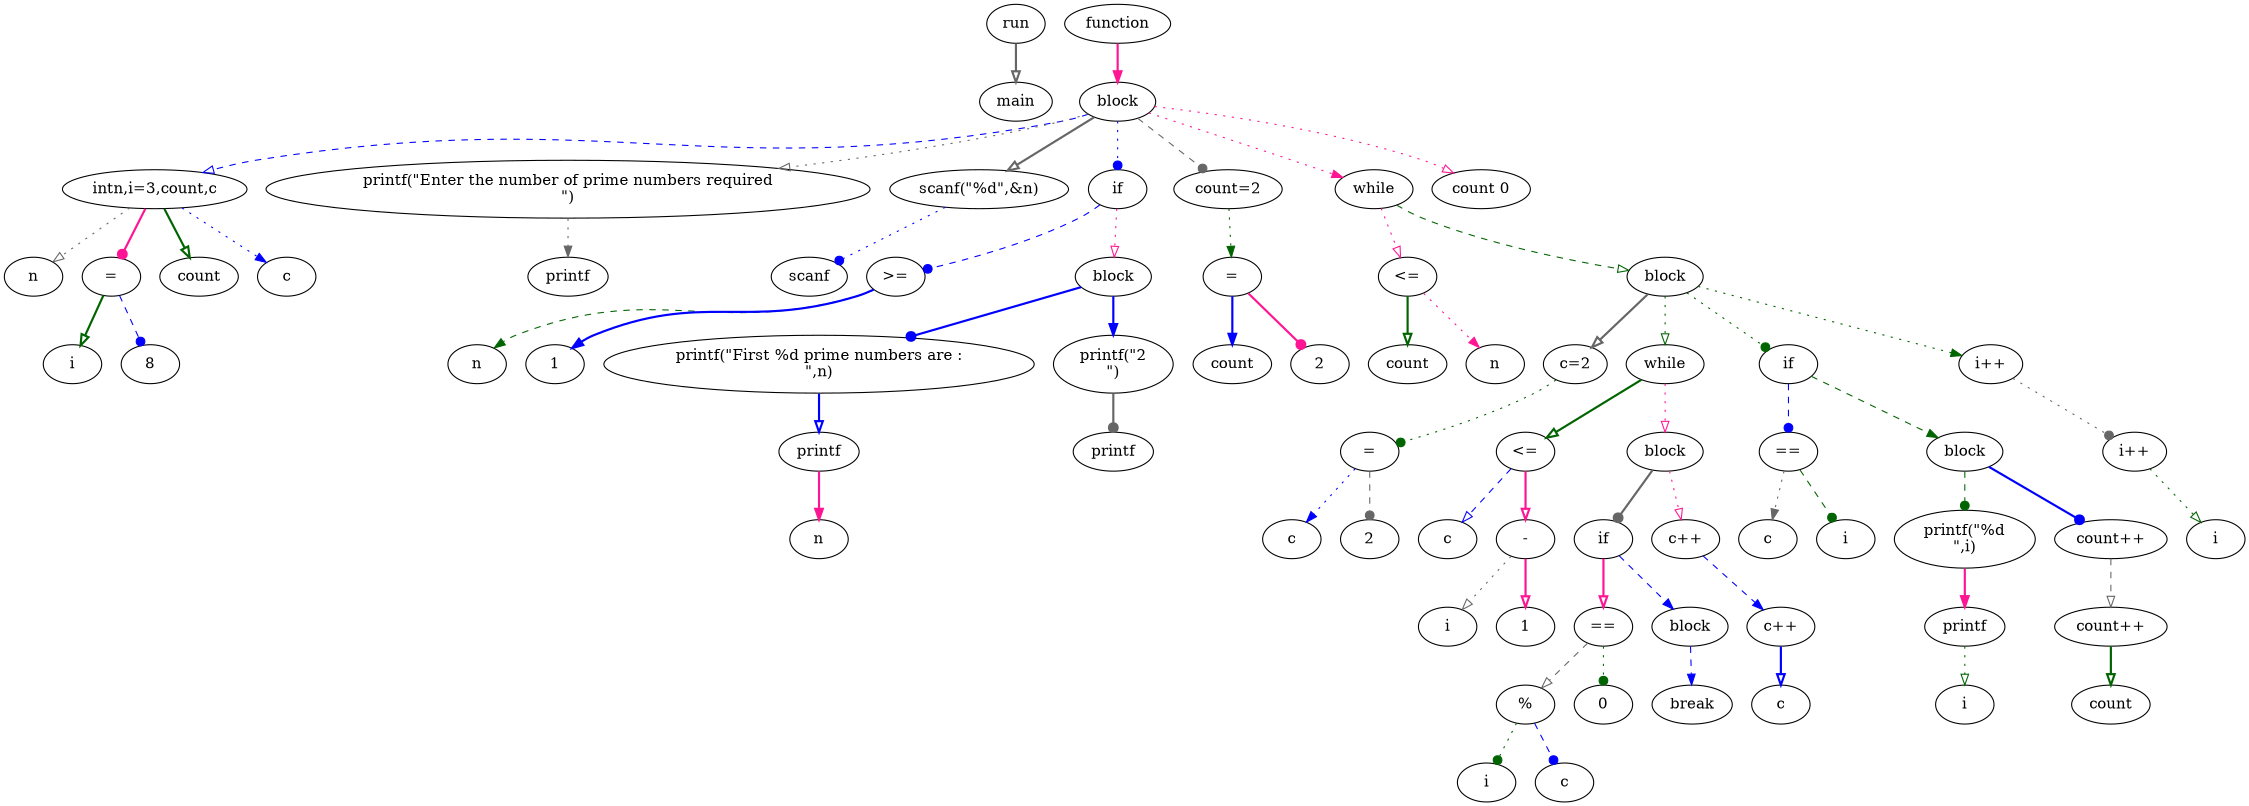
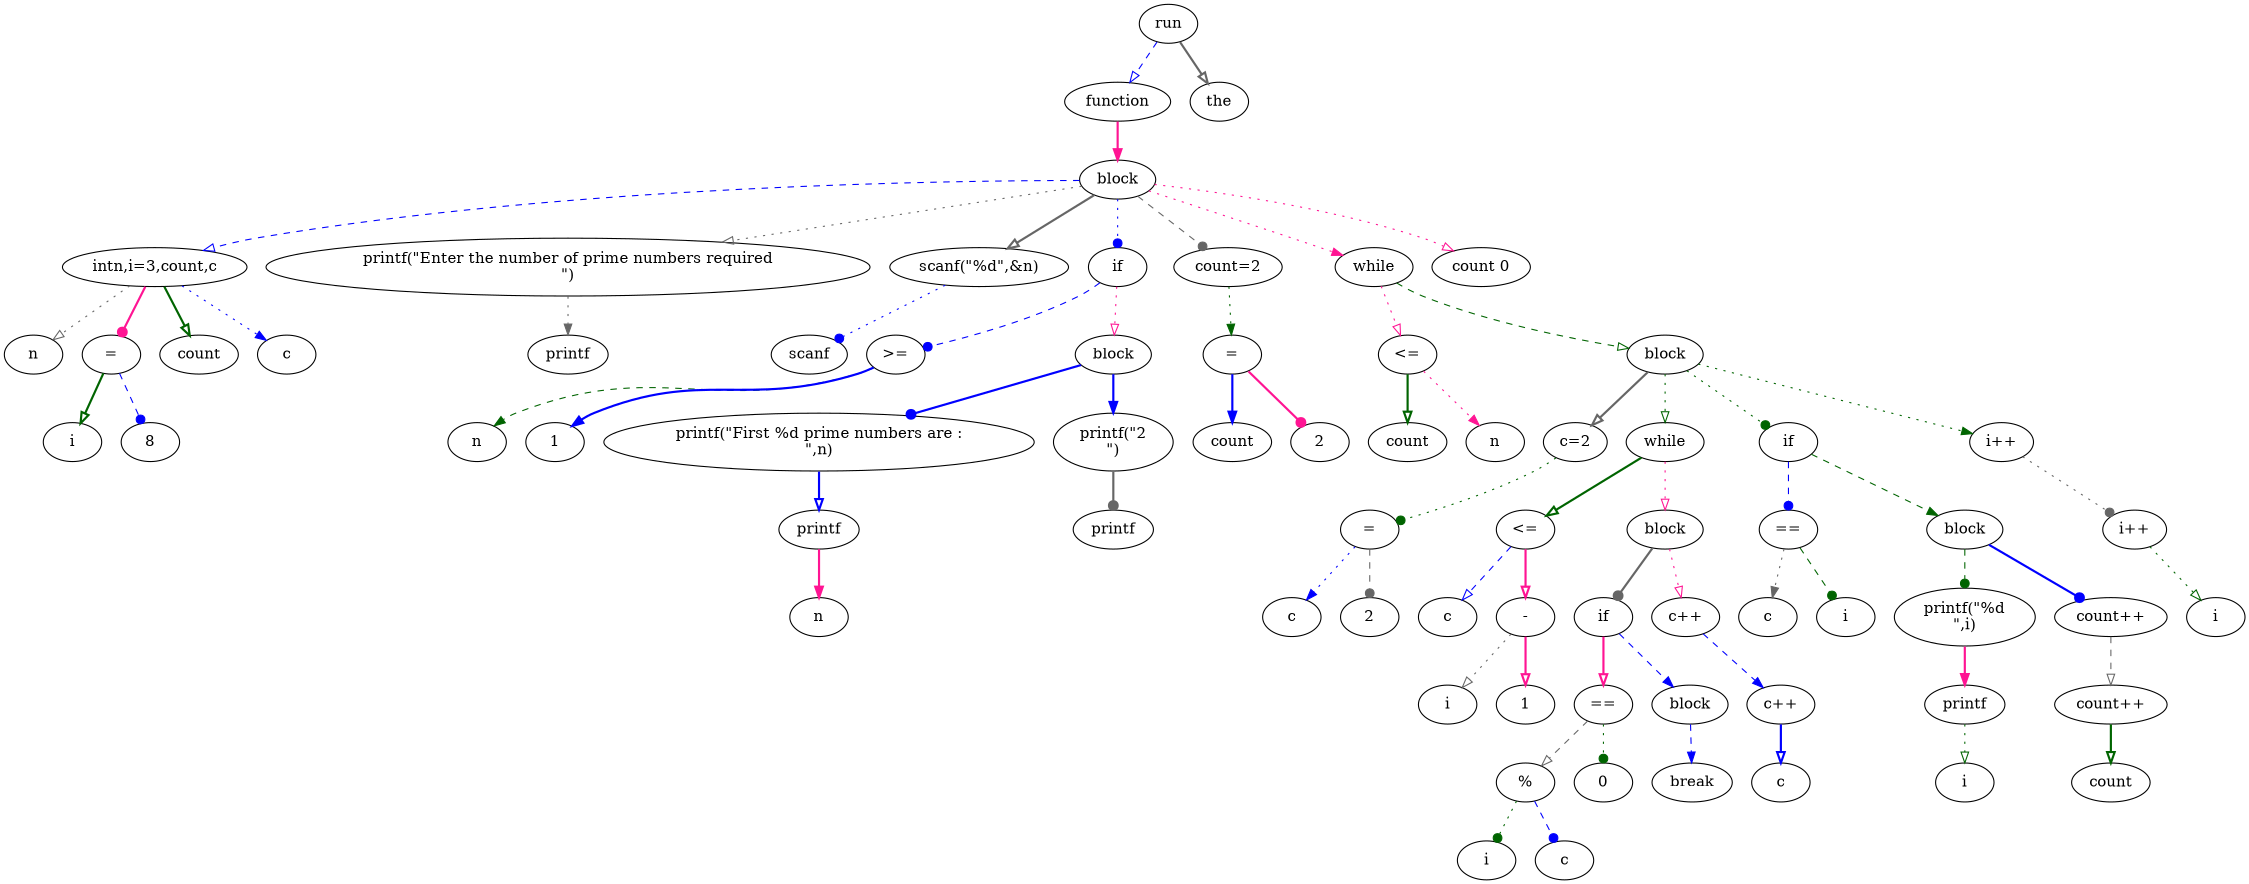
edge "run" -> "function": added
node "main": label "main" -> "the"
